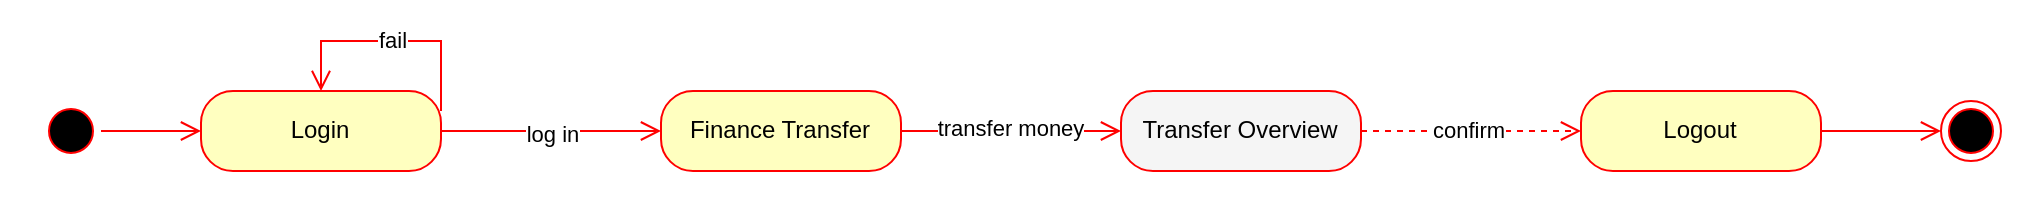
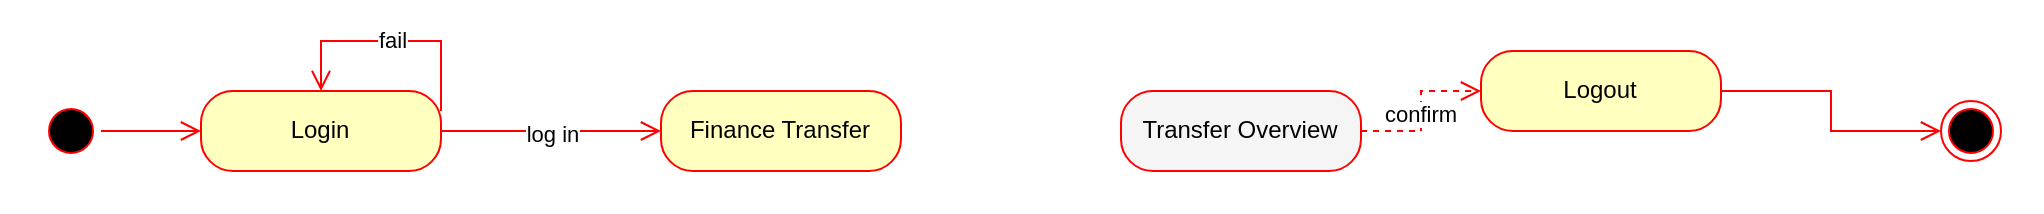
edge "Finance Transfer" -> "Transfer Overview": removed, label "transfer money"
node "Logout": moved (1701, 131) -> (1601, 91)
